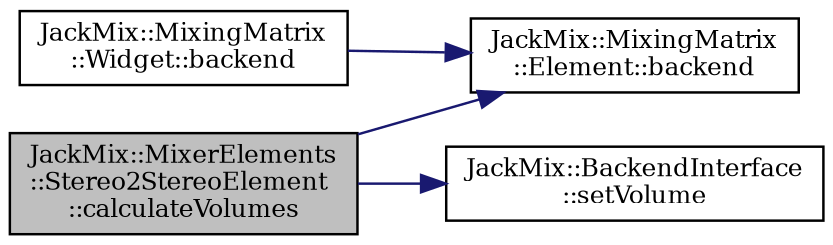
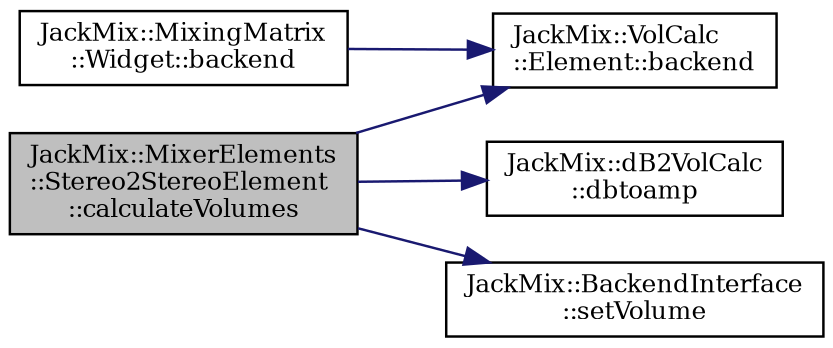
node "JackMix::MixingMatrix ::Element::backend": label "JackMix::MixingMatrix ::Element::backend" -> "JackMix::VolCalc ::Element::backend"
node "JackMix::dB2VolCalc ::dbtoamp": added
